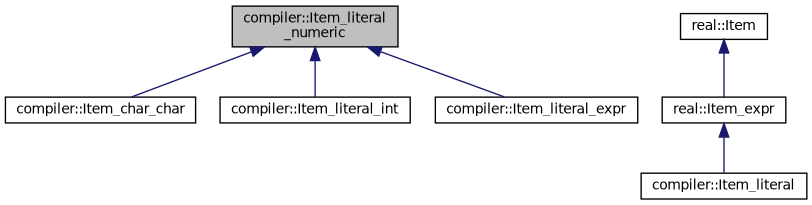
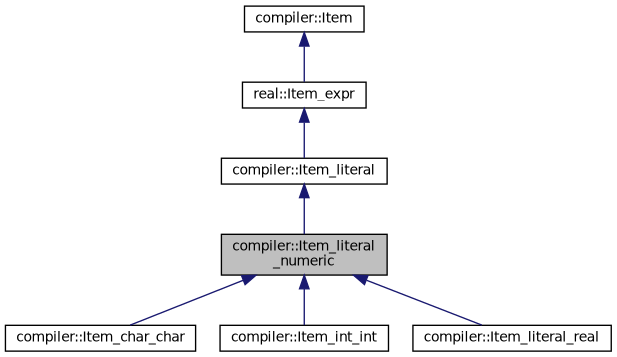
node "real::Item": label "real::Item" -> "compiler::Item"
node "compiler::Item_literal_int": label "compiler::Item_literal_int" -> "compiler::Item_int_int"
node "compiler::Item_literal_expr": label "compiler::Item_literal_expr" -> "compiler::Item_literal_real"
edge "compiler::Item_literal _numeric" -> "compiler::Item_literal": added
